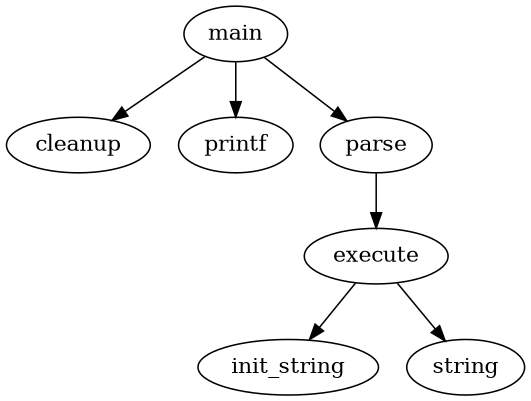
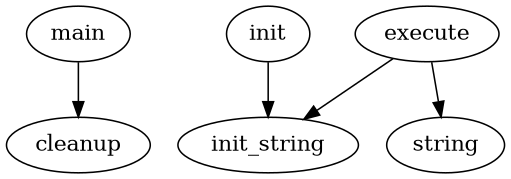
node "init": added
node "printf": removed
node "parse": removed
